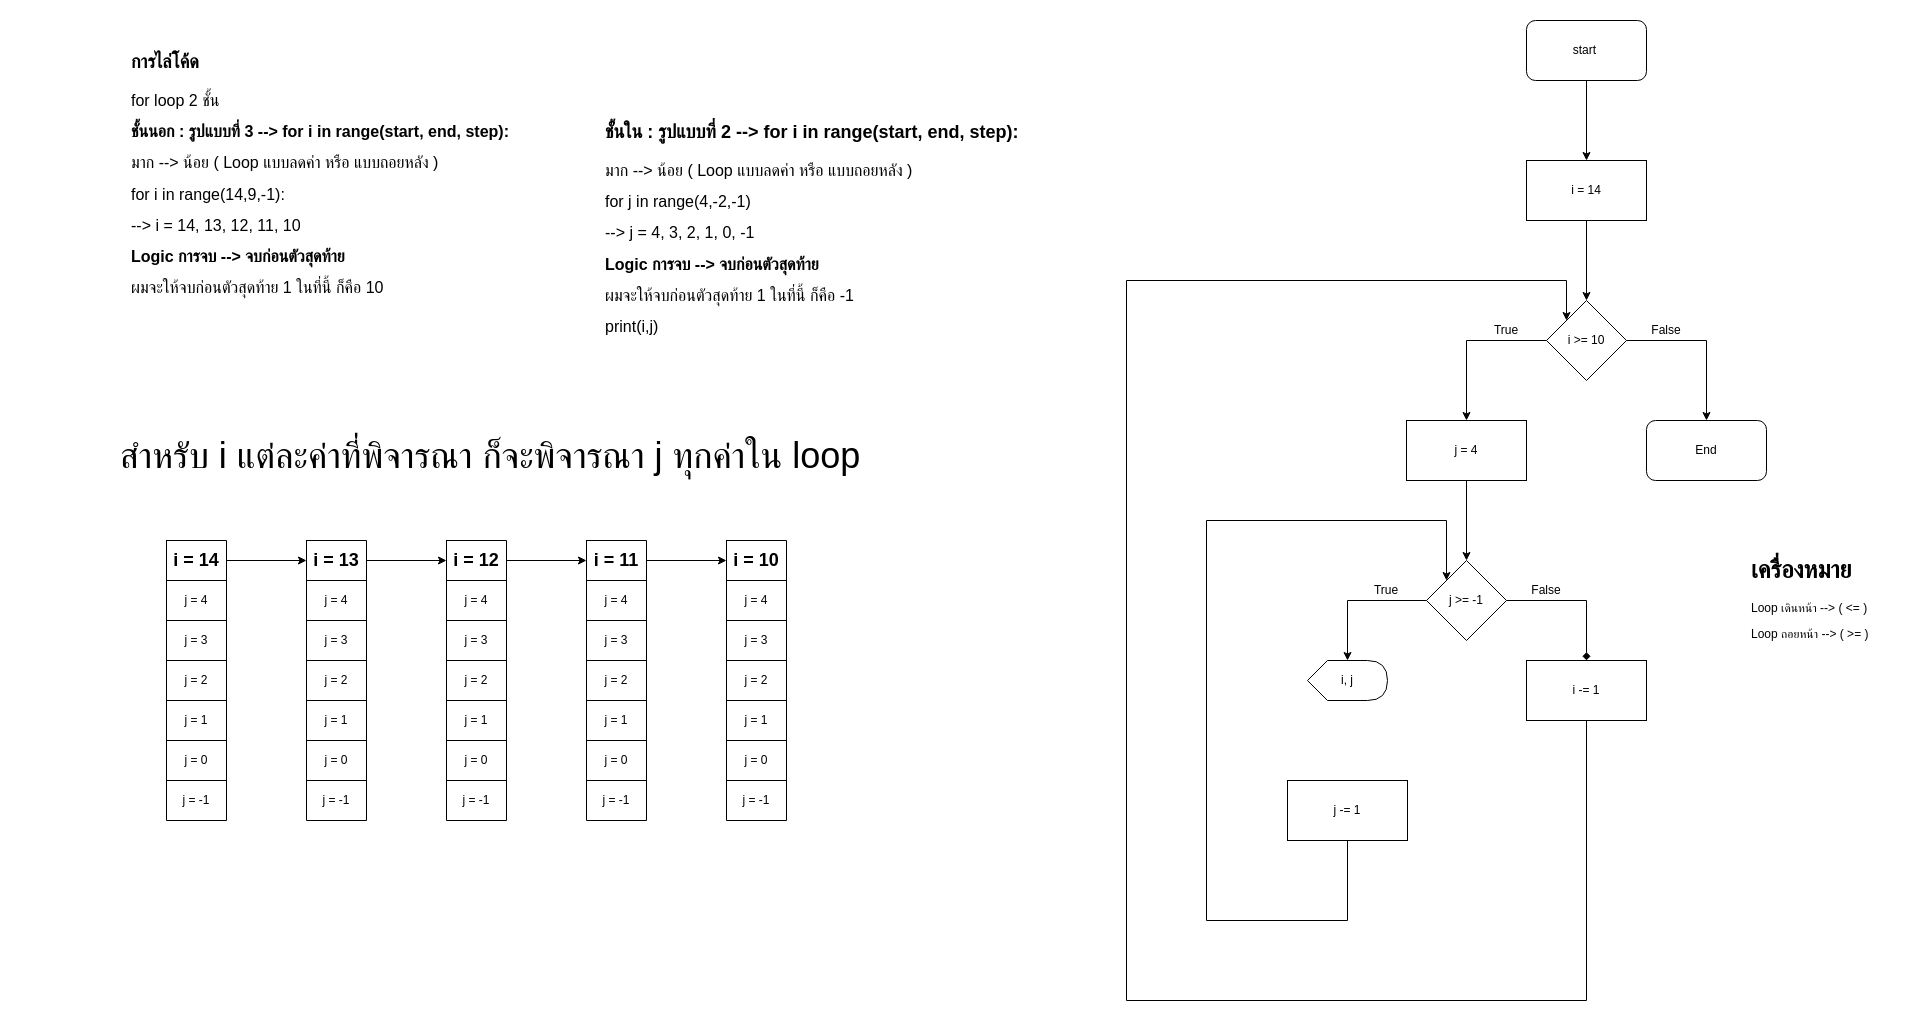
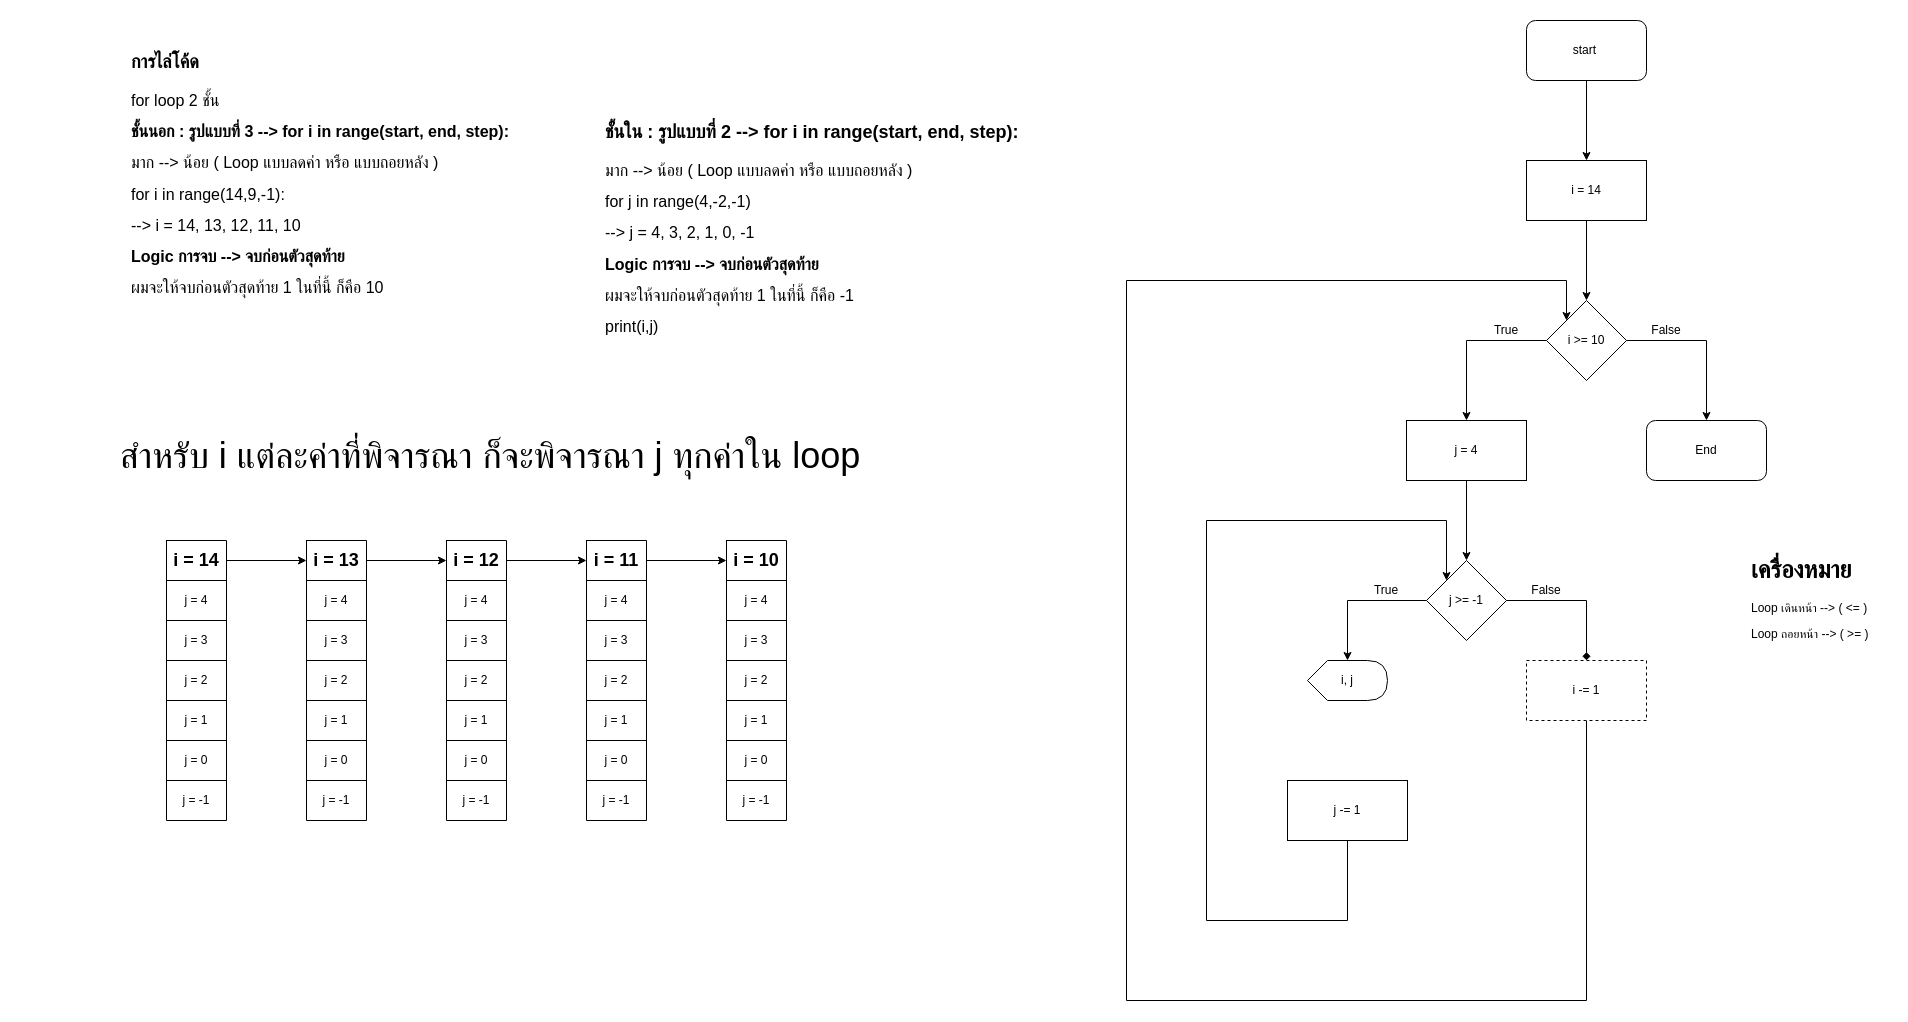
node "i -= 1": style solid -> dashed
